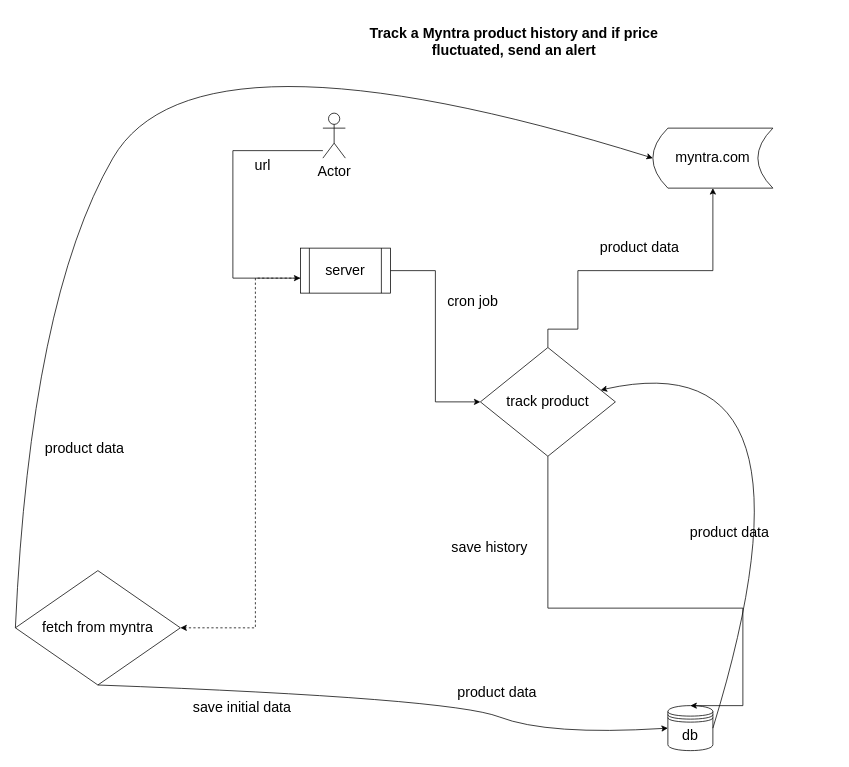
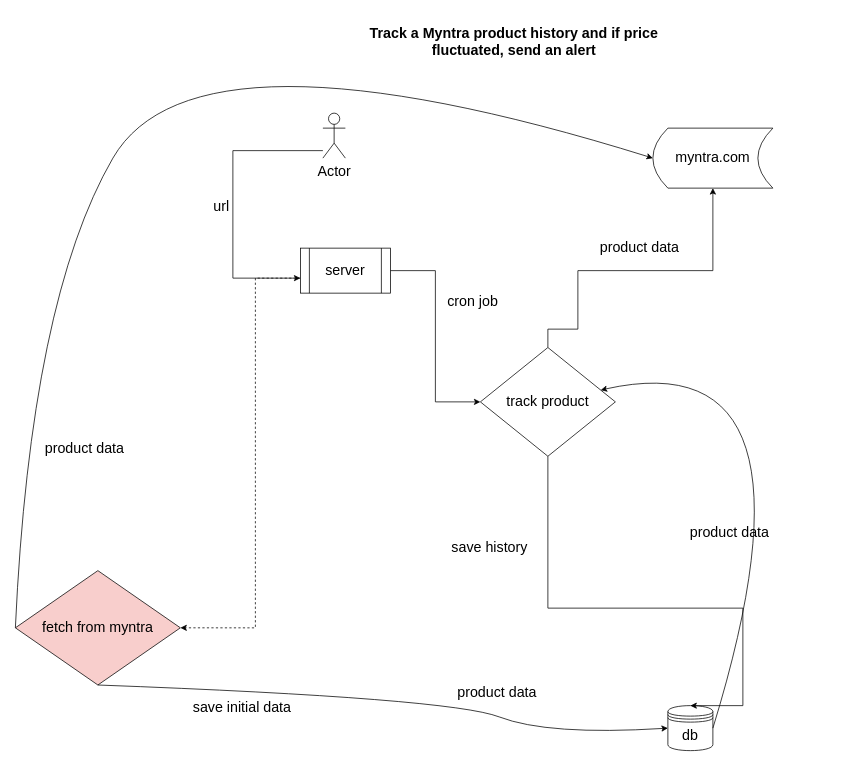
node "url": moved (263, 165) -> (222, 207)
node "fetch from myntra": fillcolor #ffffff -> #f8cecc
